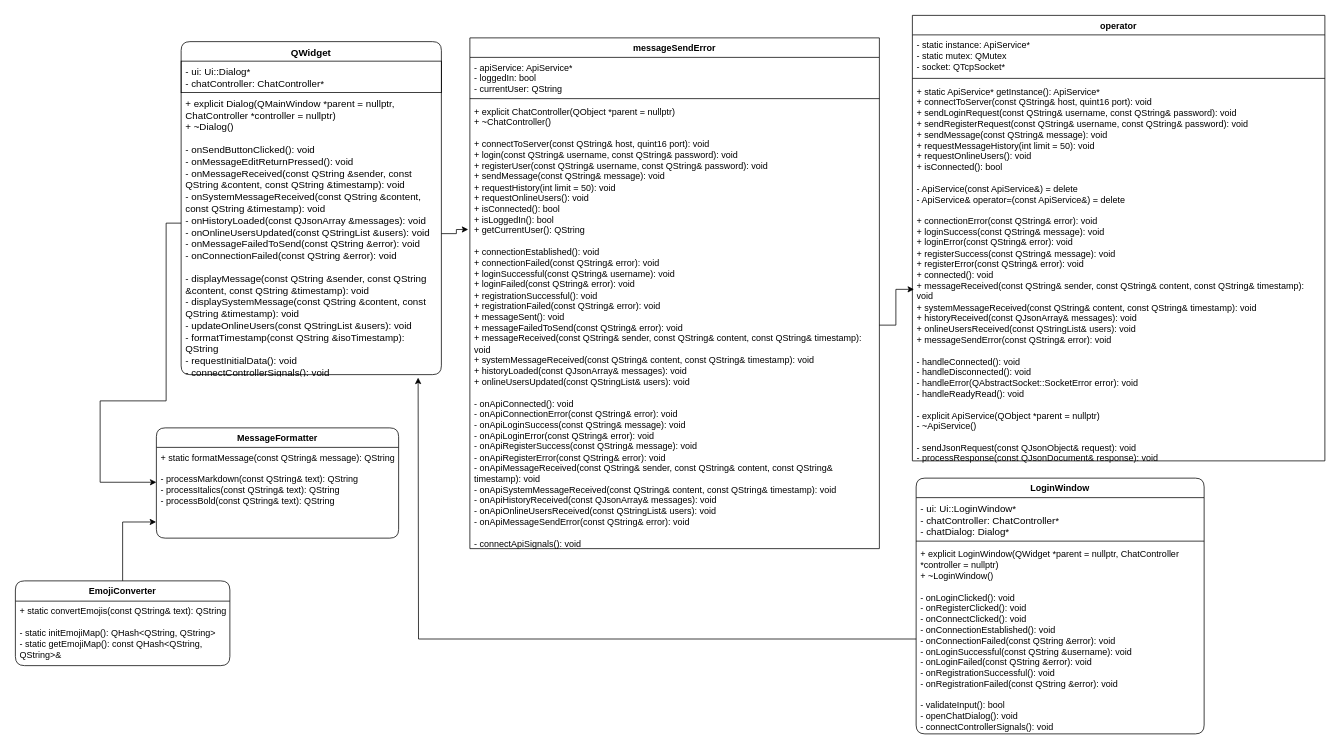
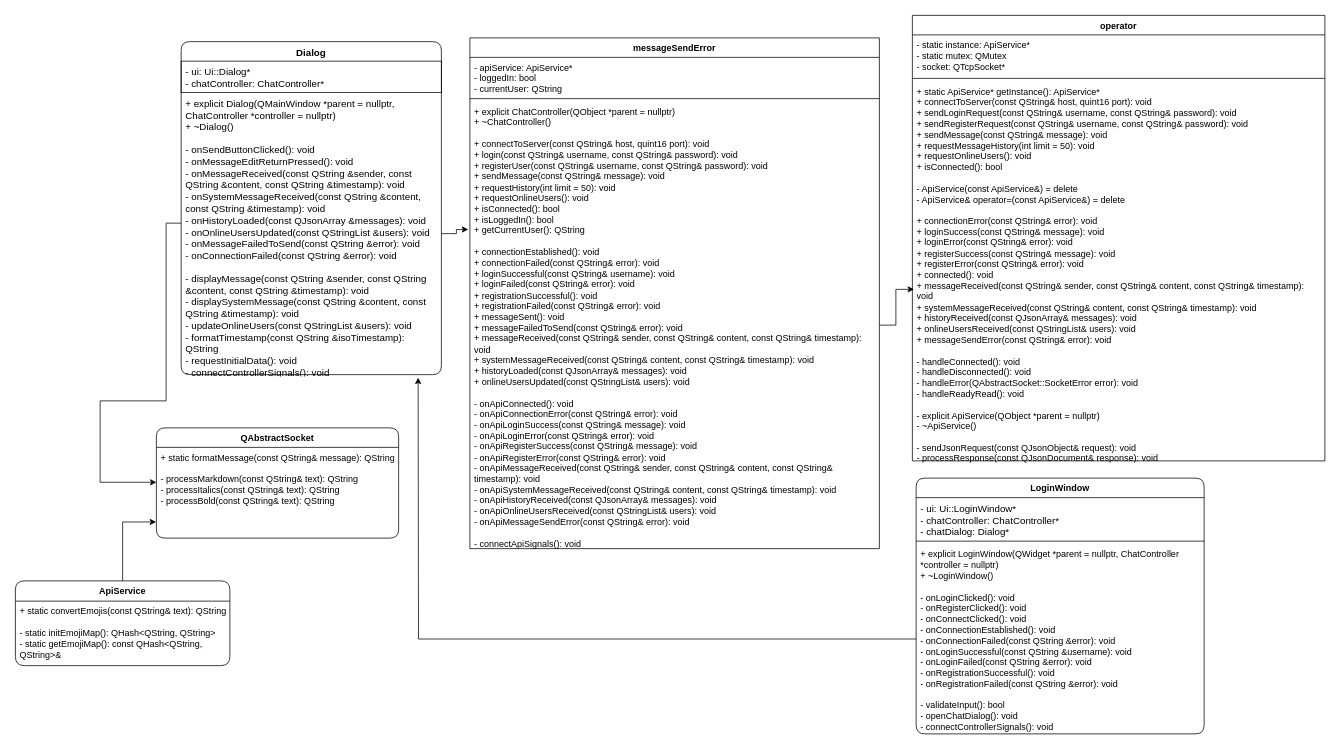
node "QWidget": label "QWidget" -> "Dialog"
node "MessageFormatter": label "MessageFormatter" -> "QAbstractSocket"
node "EmojiConverter": label "EmojiConverter" -> "ApiService"
